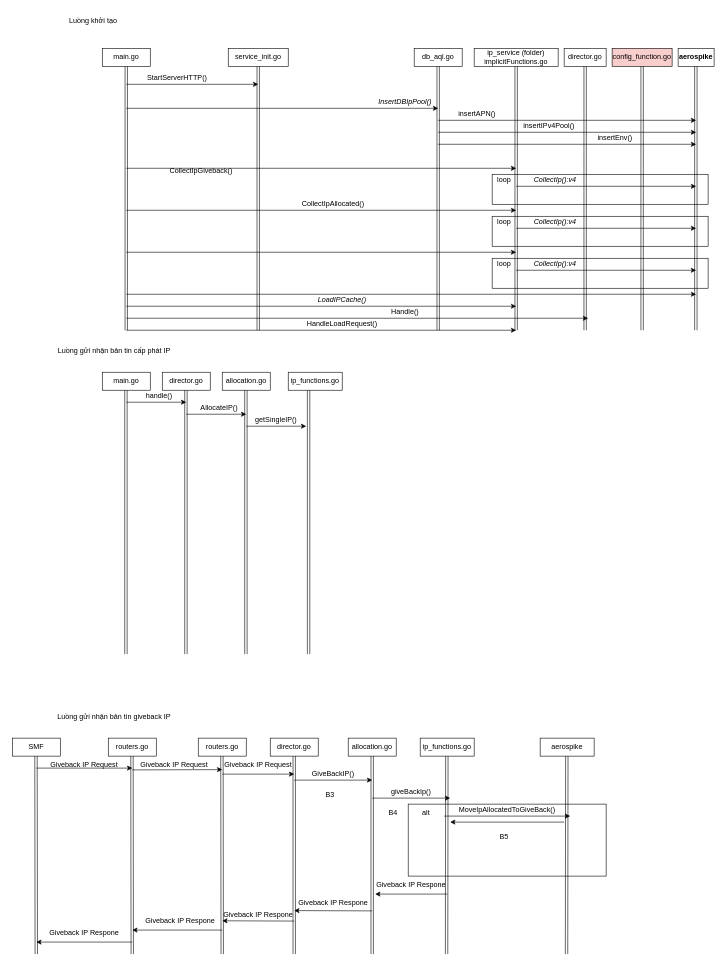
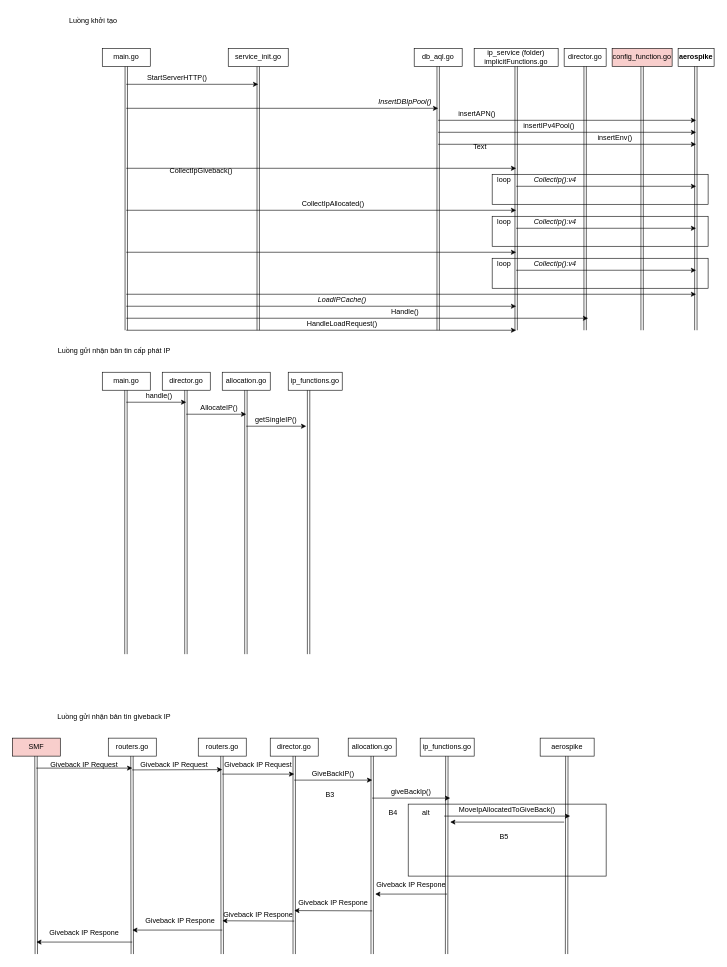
node "Text": added
node "SMF": fillcolor #ffffff -> #f8cecc
